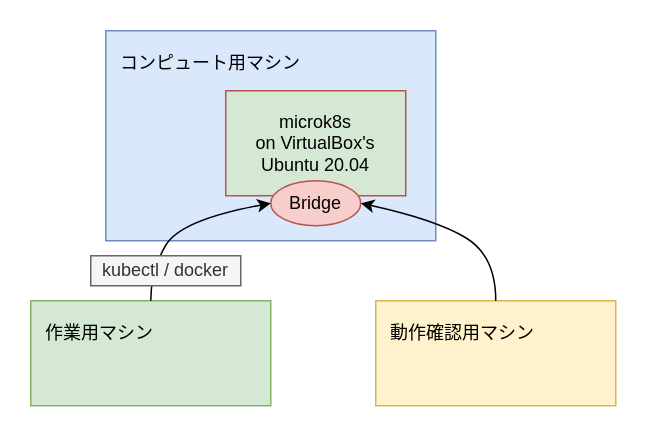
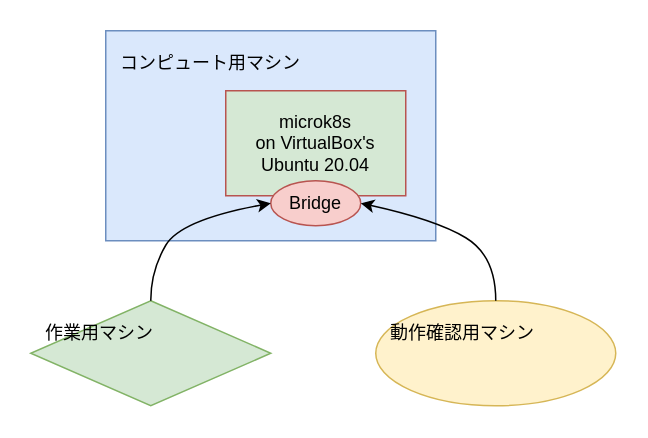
node "kubectl / docker": removed
node "作業用マシン": shape rectangle -> diamond
node "動作確認用マシン": shape rectangle -> ellipse
